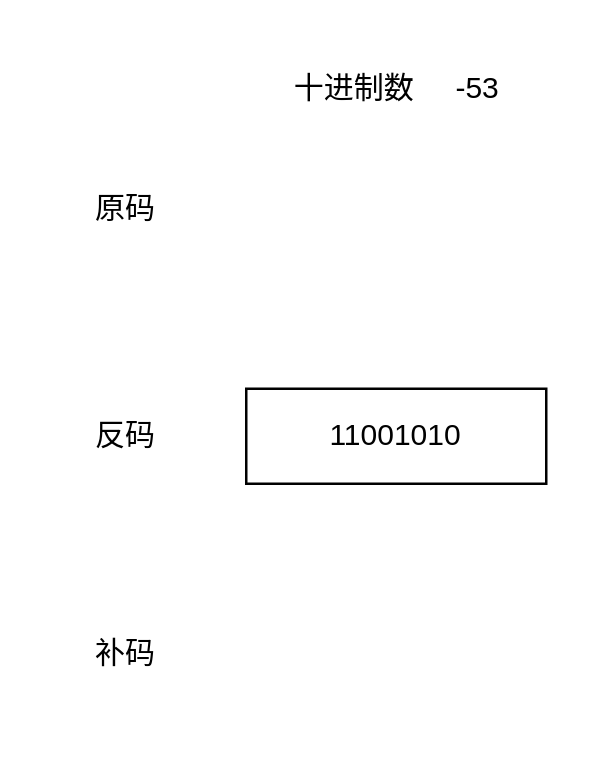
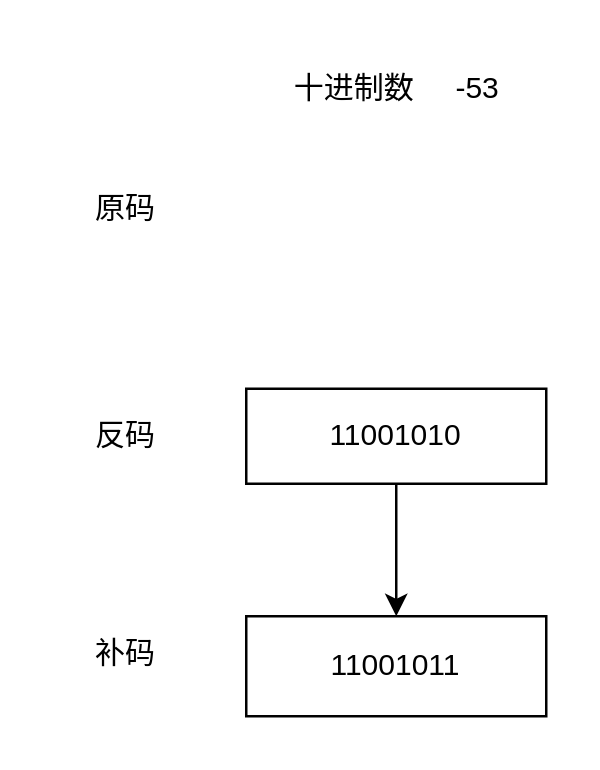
edge "11001010" -> "11001011": added
node "11001011": added
